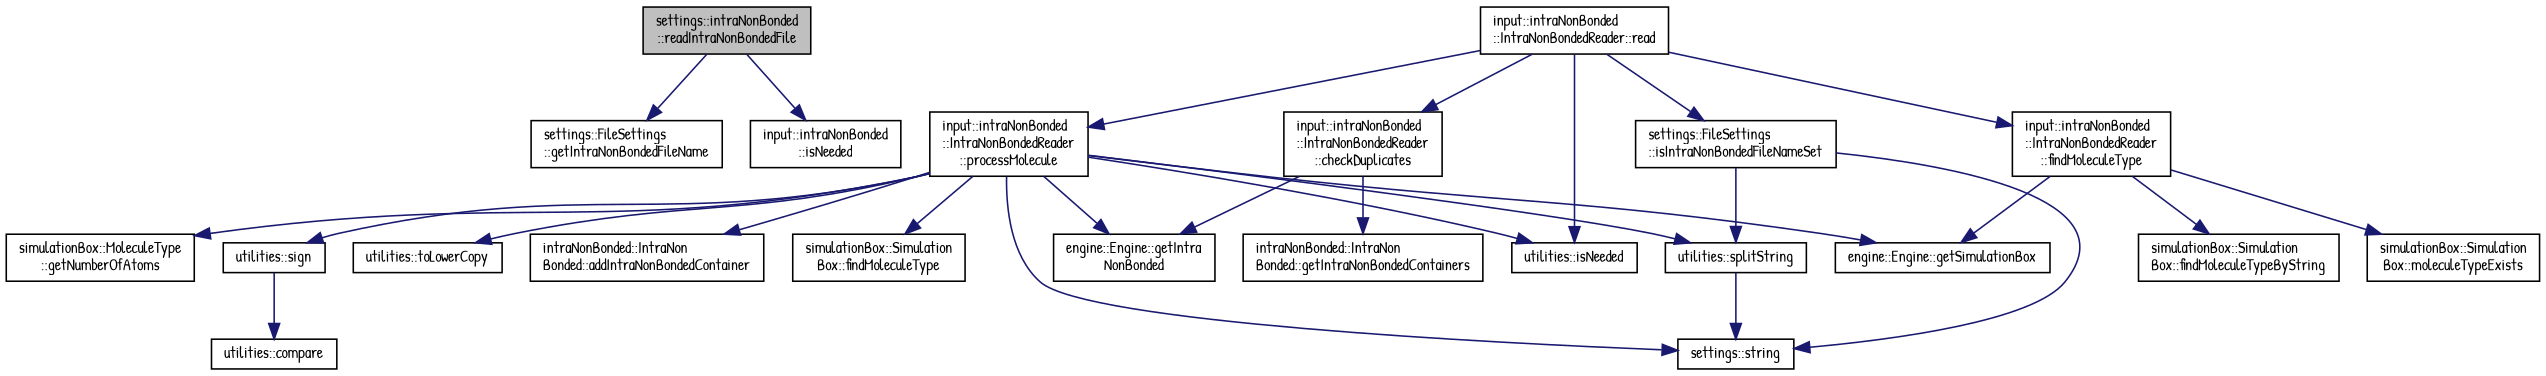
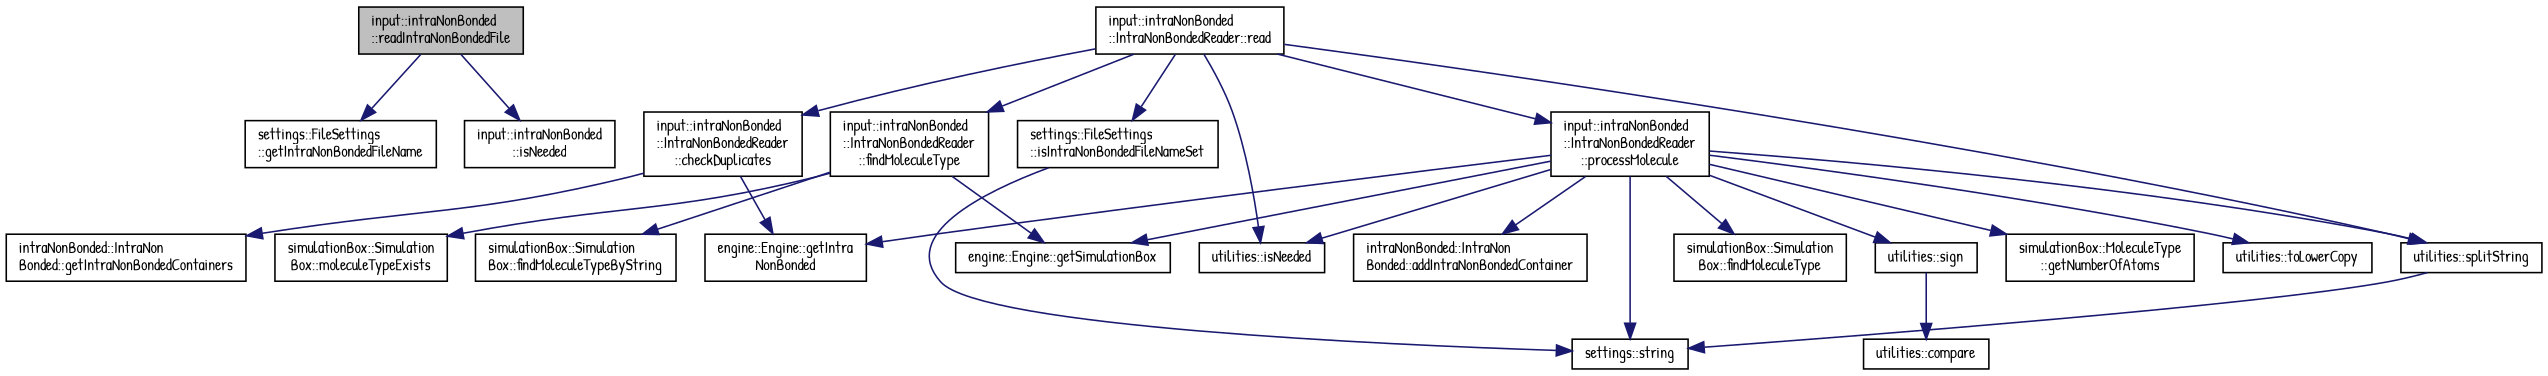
node "settings::intraNonBonded ::readIntraNonBondedFile": label "settings::intraNonBonded ::readIntraNonBondedFile" -> "input::intraNonBonded ::readIntraNonBondedFile"
edge "settings::FileSettings ::isIntraNonBondedFileNameSet" -> "utilities::splitString": now "input::intraNonBonded ::IntraNonBondedReader::read" -> "utilities::splitString"
